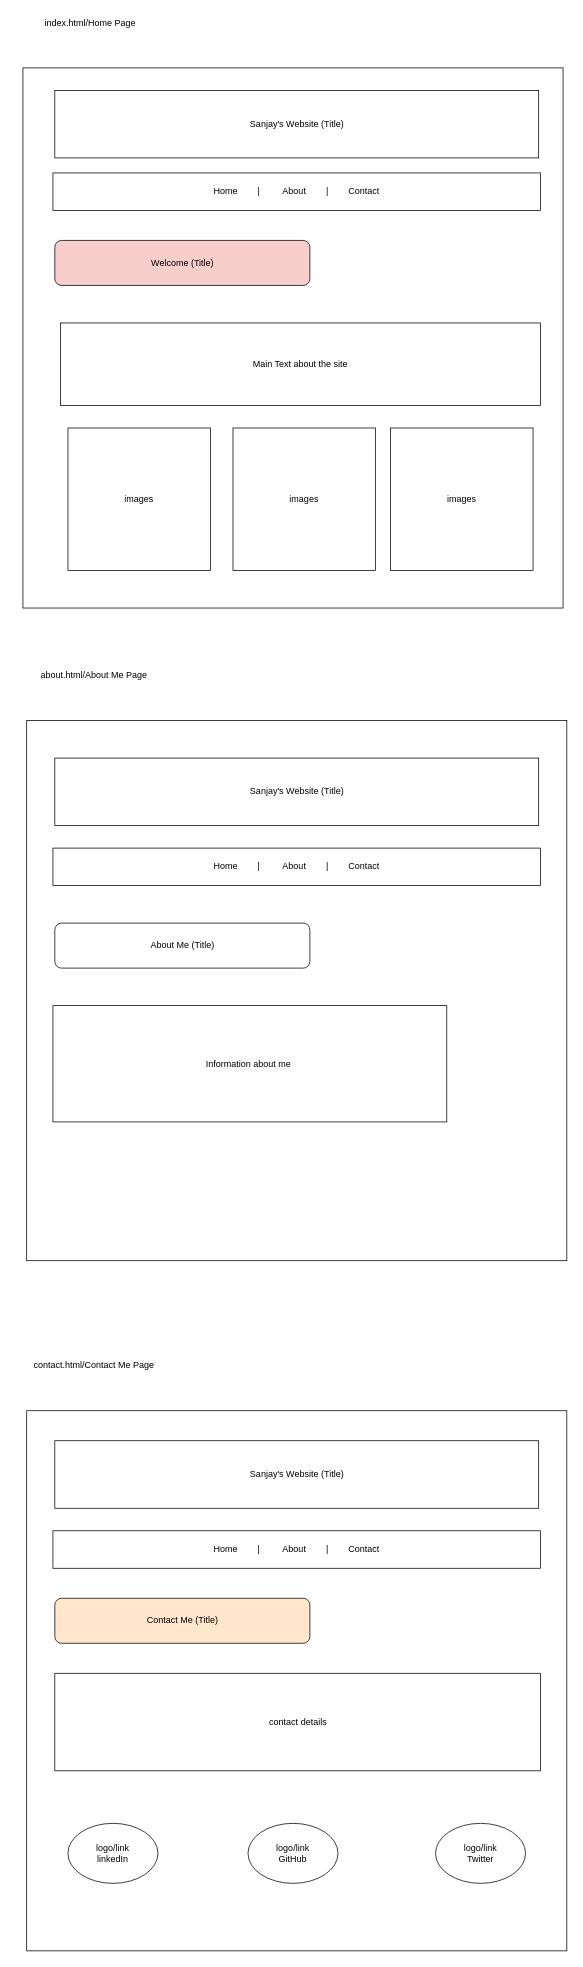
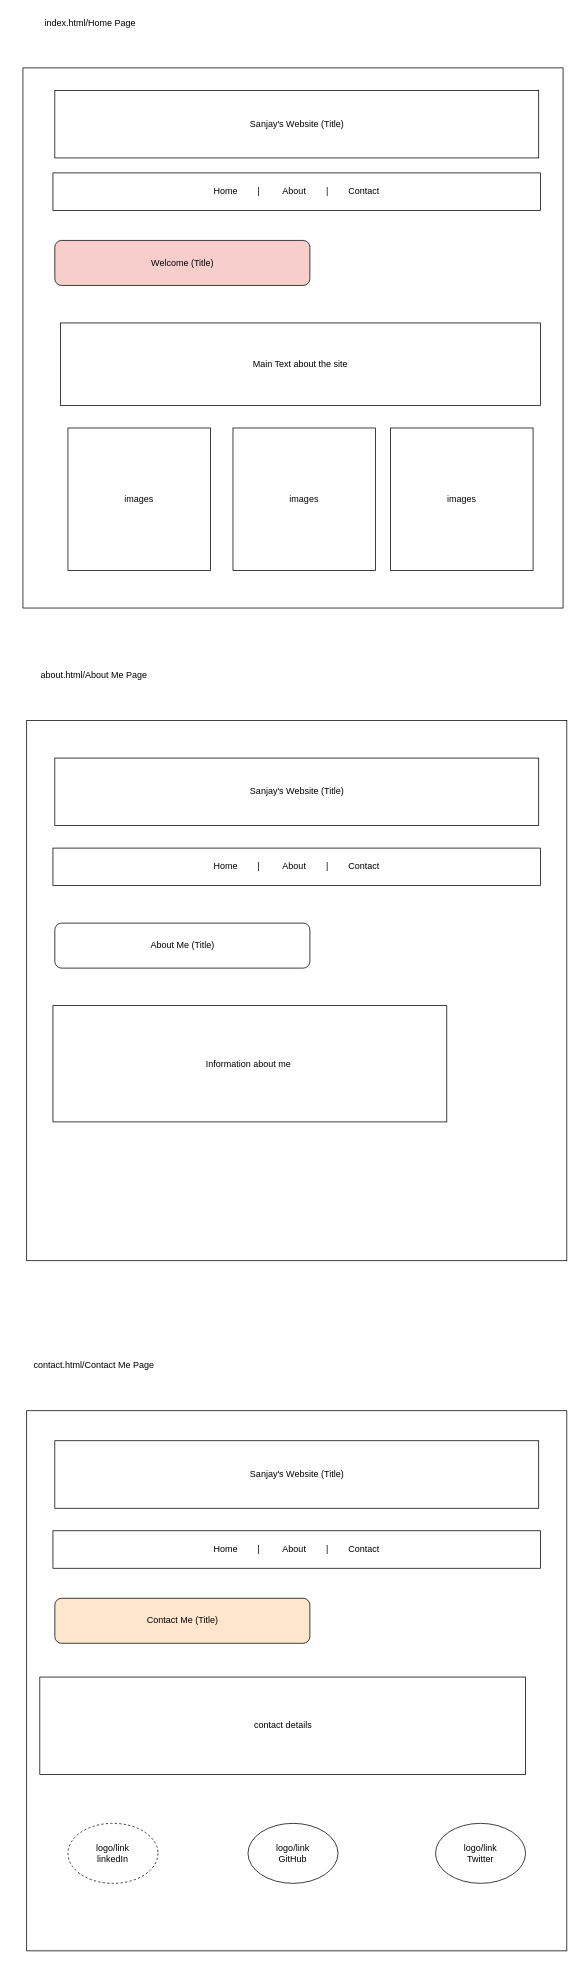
node "contact details": moved (298, 1722) -> (283, 1725)
node "logo/link linkedIn": style solid -> dashed
